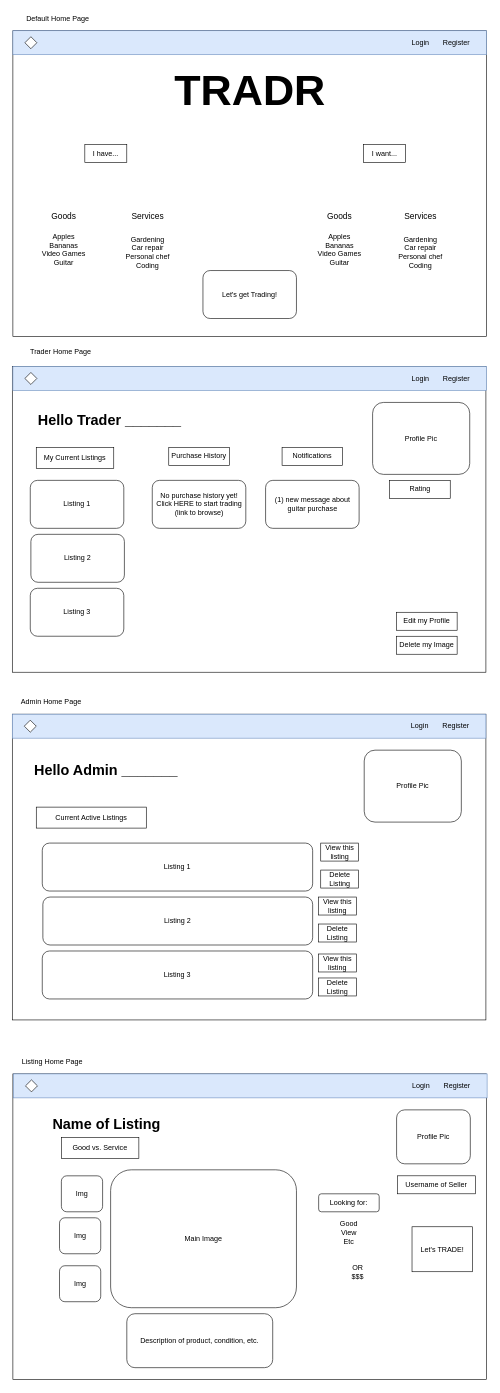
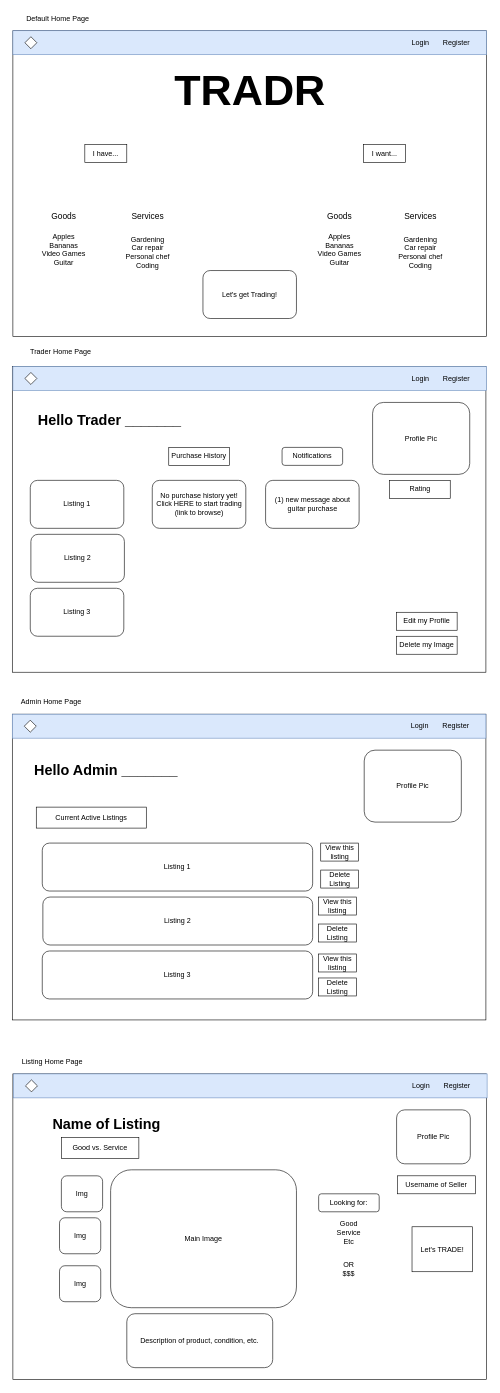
node "Notifications": shape rectangle -> rounded rectangle
node "My Current Listings": removed
node "Good View Etc": label "Good View Etc" -> "Good Service Etc"
node "OR $$$": moved (358, 1272) -> (349, 1269)
